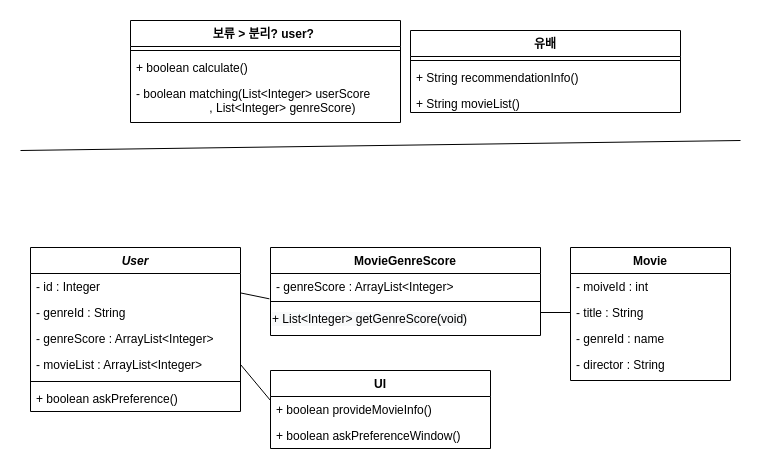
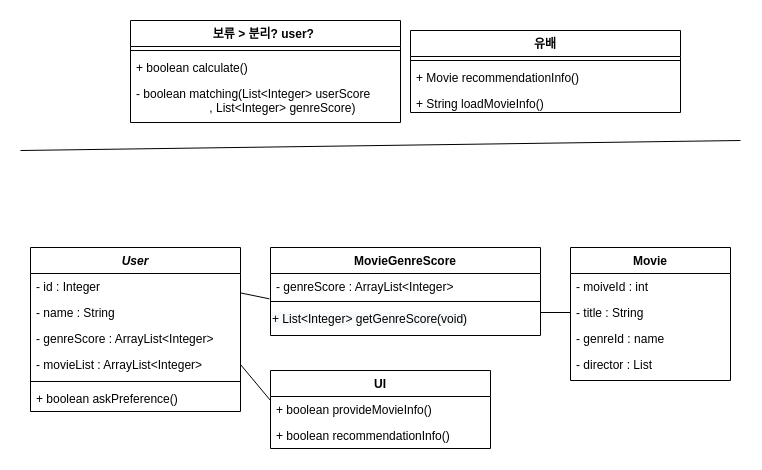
node "+ String recommendationInfo()": label "+ String recommendationInfo()" -> "+ Movie recommendationInfo()"
node "+ String movieList()": label "+ String movieList()" -> "+ String loadMovieInfo()"
node "- genreId : String": label "- genreId : String" -> "- name : String"
node "- director : String": label "- director : String" -> "- director : List"
node "+ boolean askPreferenceWindow()": label "+ boolean askPreferenceWindow()" -> "+ boolean recommendationInfo()"
